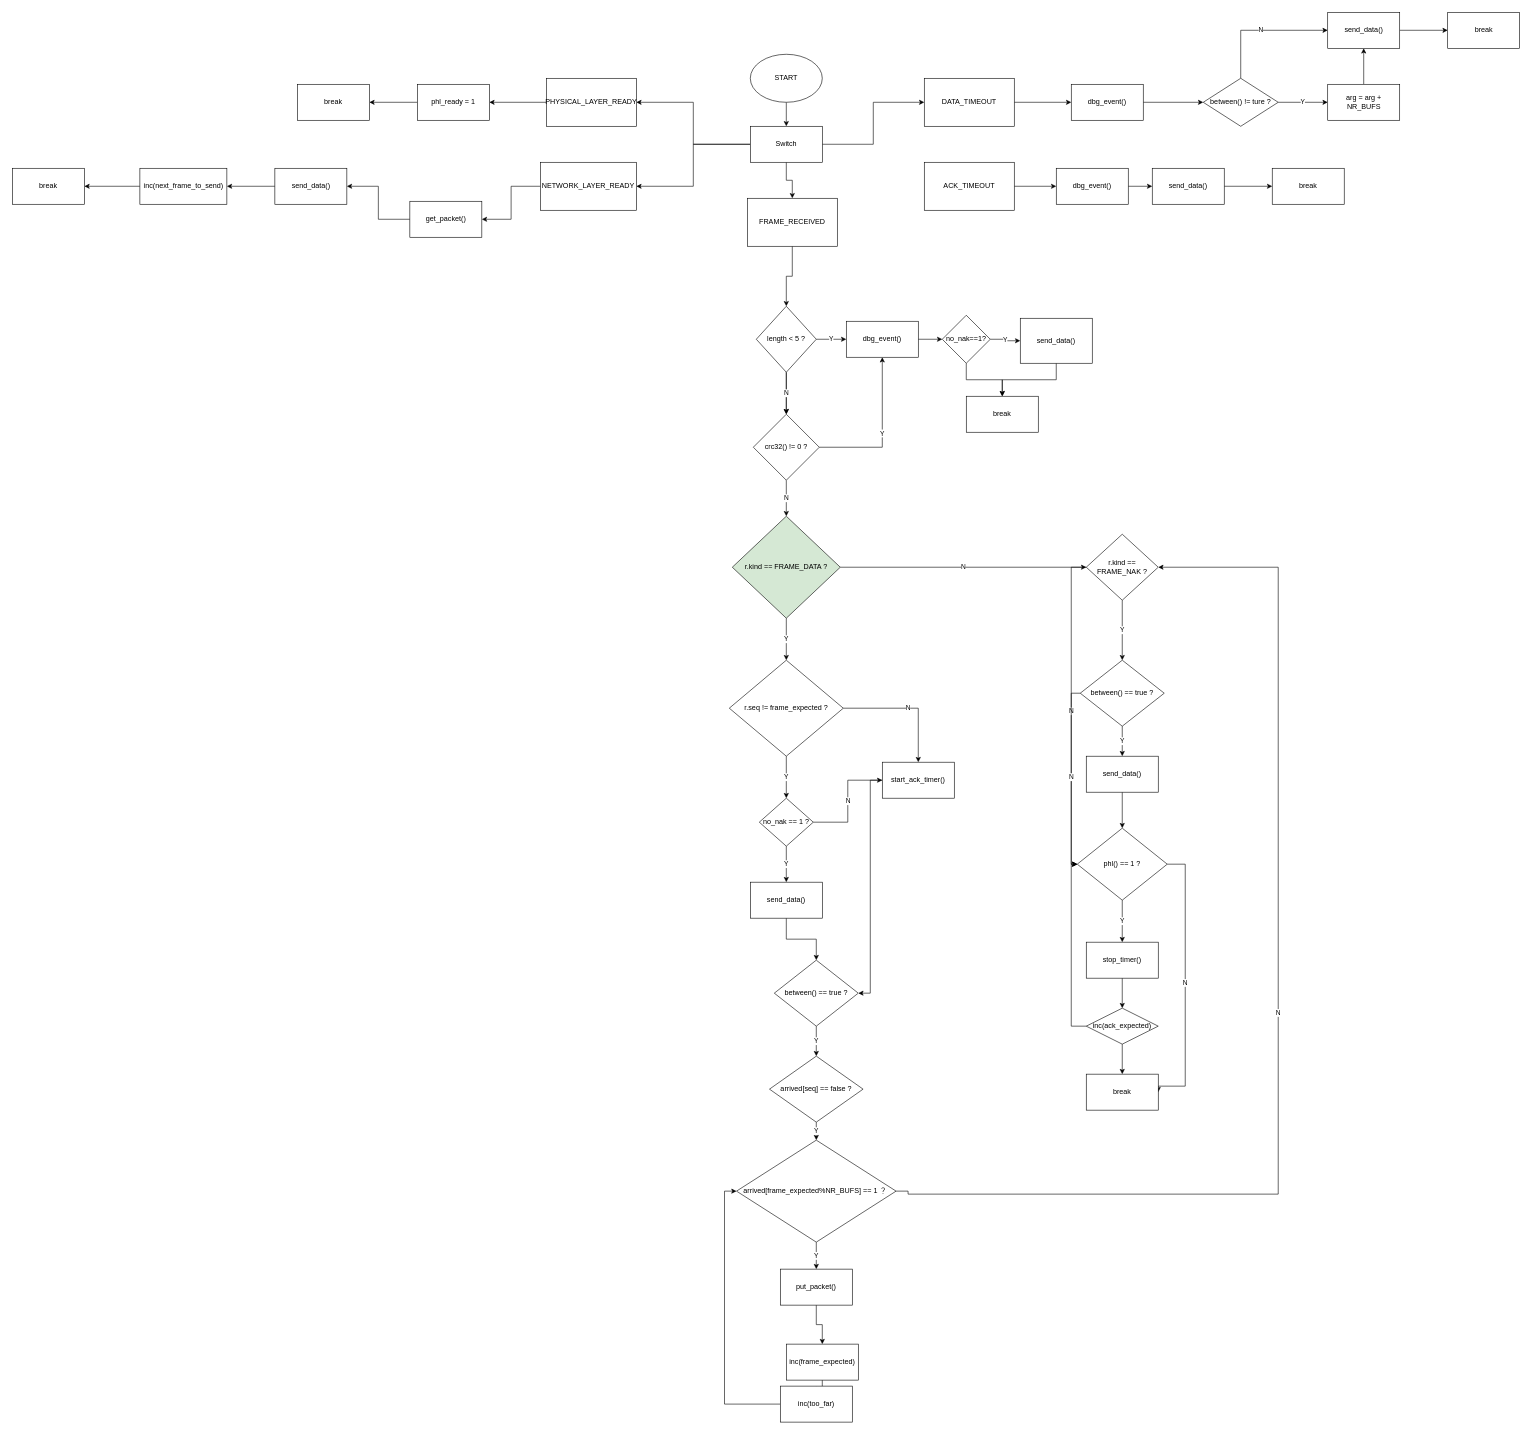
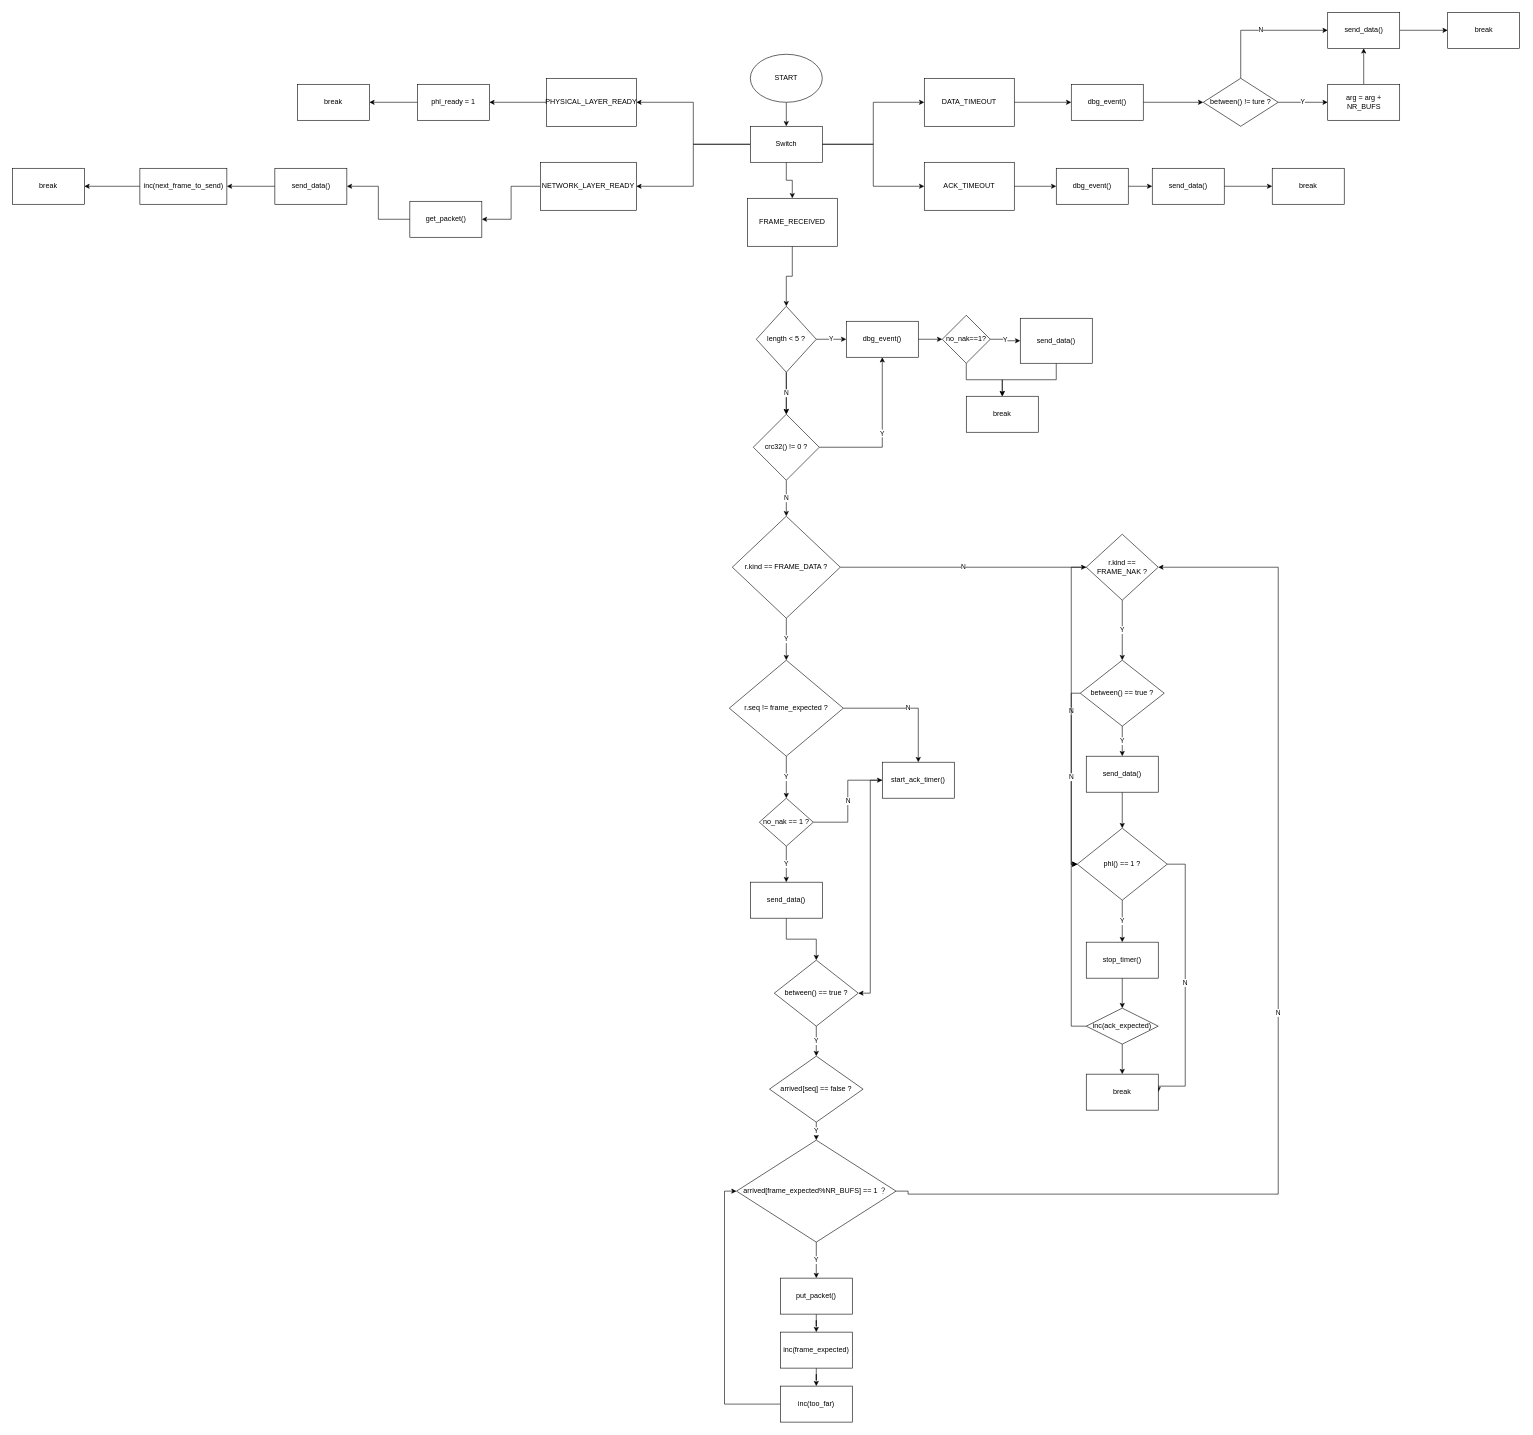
edge "Switch" -> "ACK_TIMEOUT": added
node "r.kind == FRAME_DATA ?": fillcolor #d5e8d4 -> #ffffff
node "put_packet()": moved (816, 1287) -> (816, 1296)
node "inc(frame_expected)": moved (822, 1362) -> (816, 1350)
